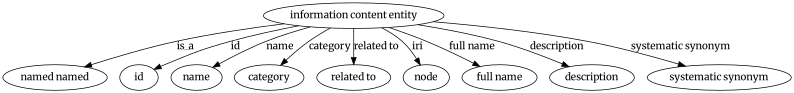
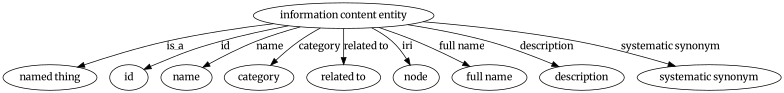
node "named named": label "named named" -> "named thing"
